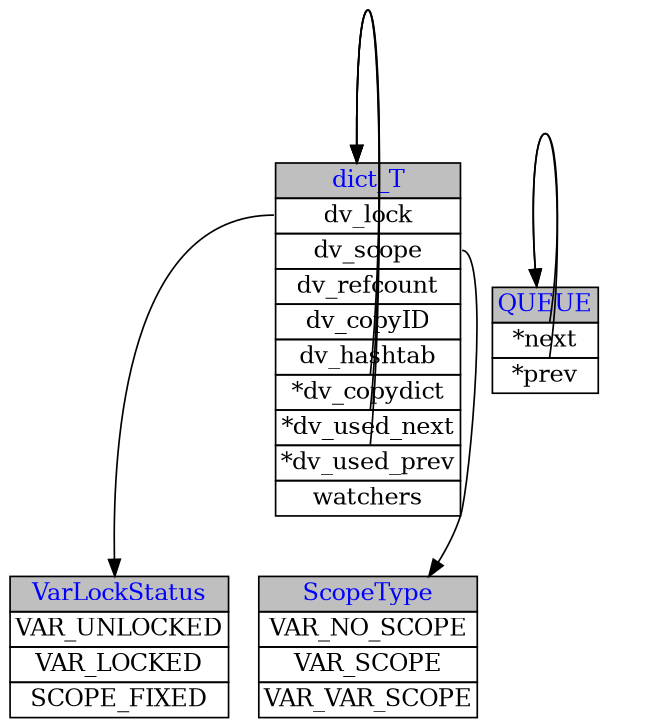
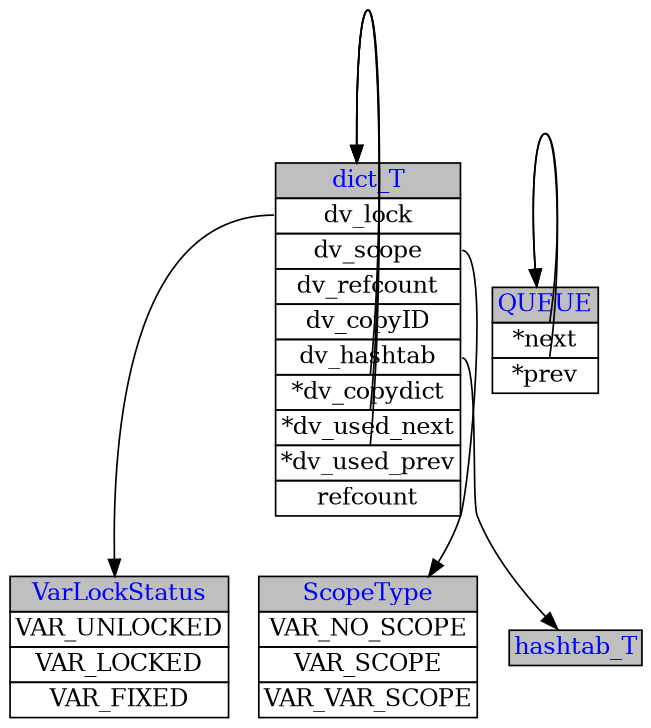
node "dict_T": text "watchers" -> "refcount"
node "hashtab_T": added
node "VarLockStatus": text "SCOPE_FIXED" -> "VAR_FIXED"
